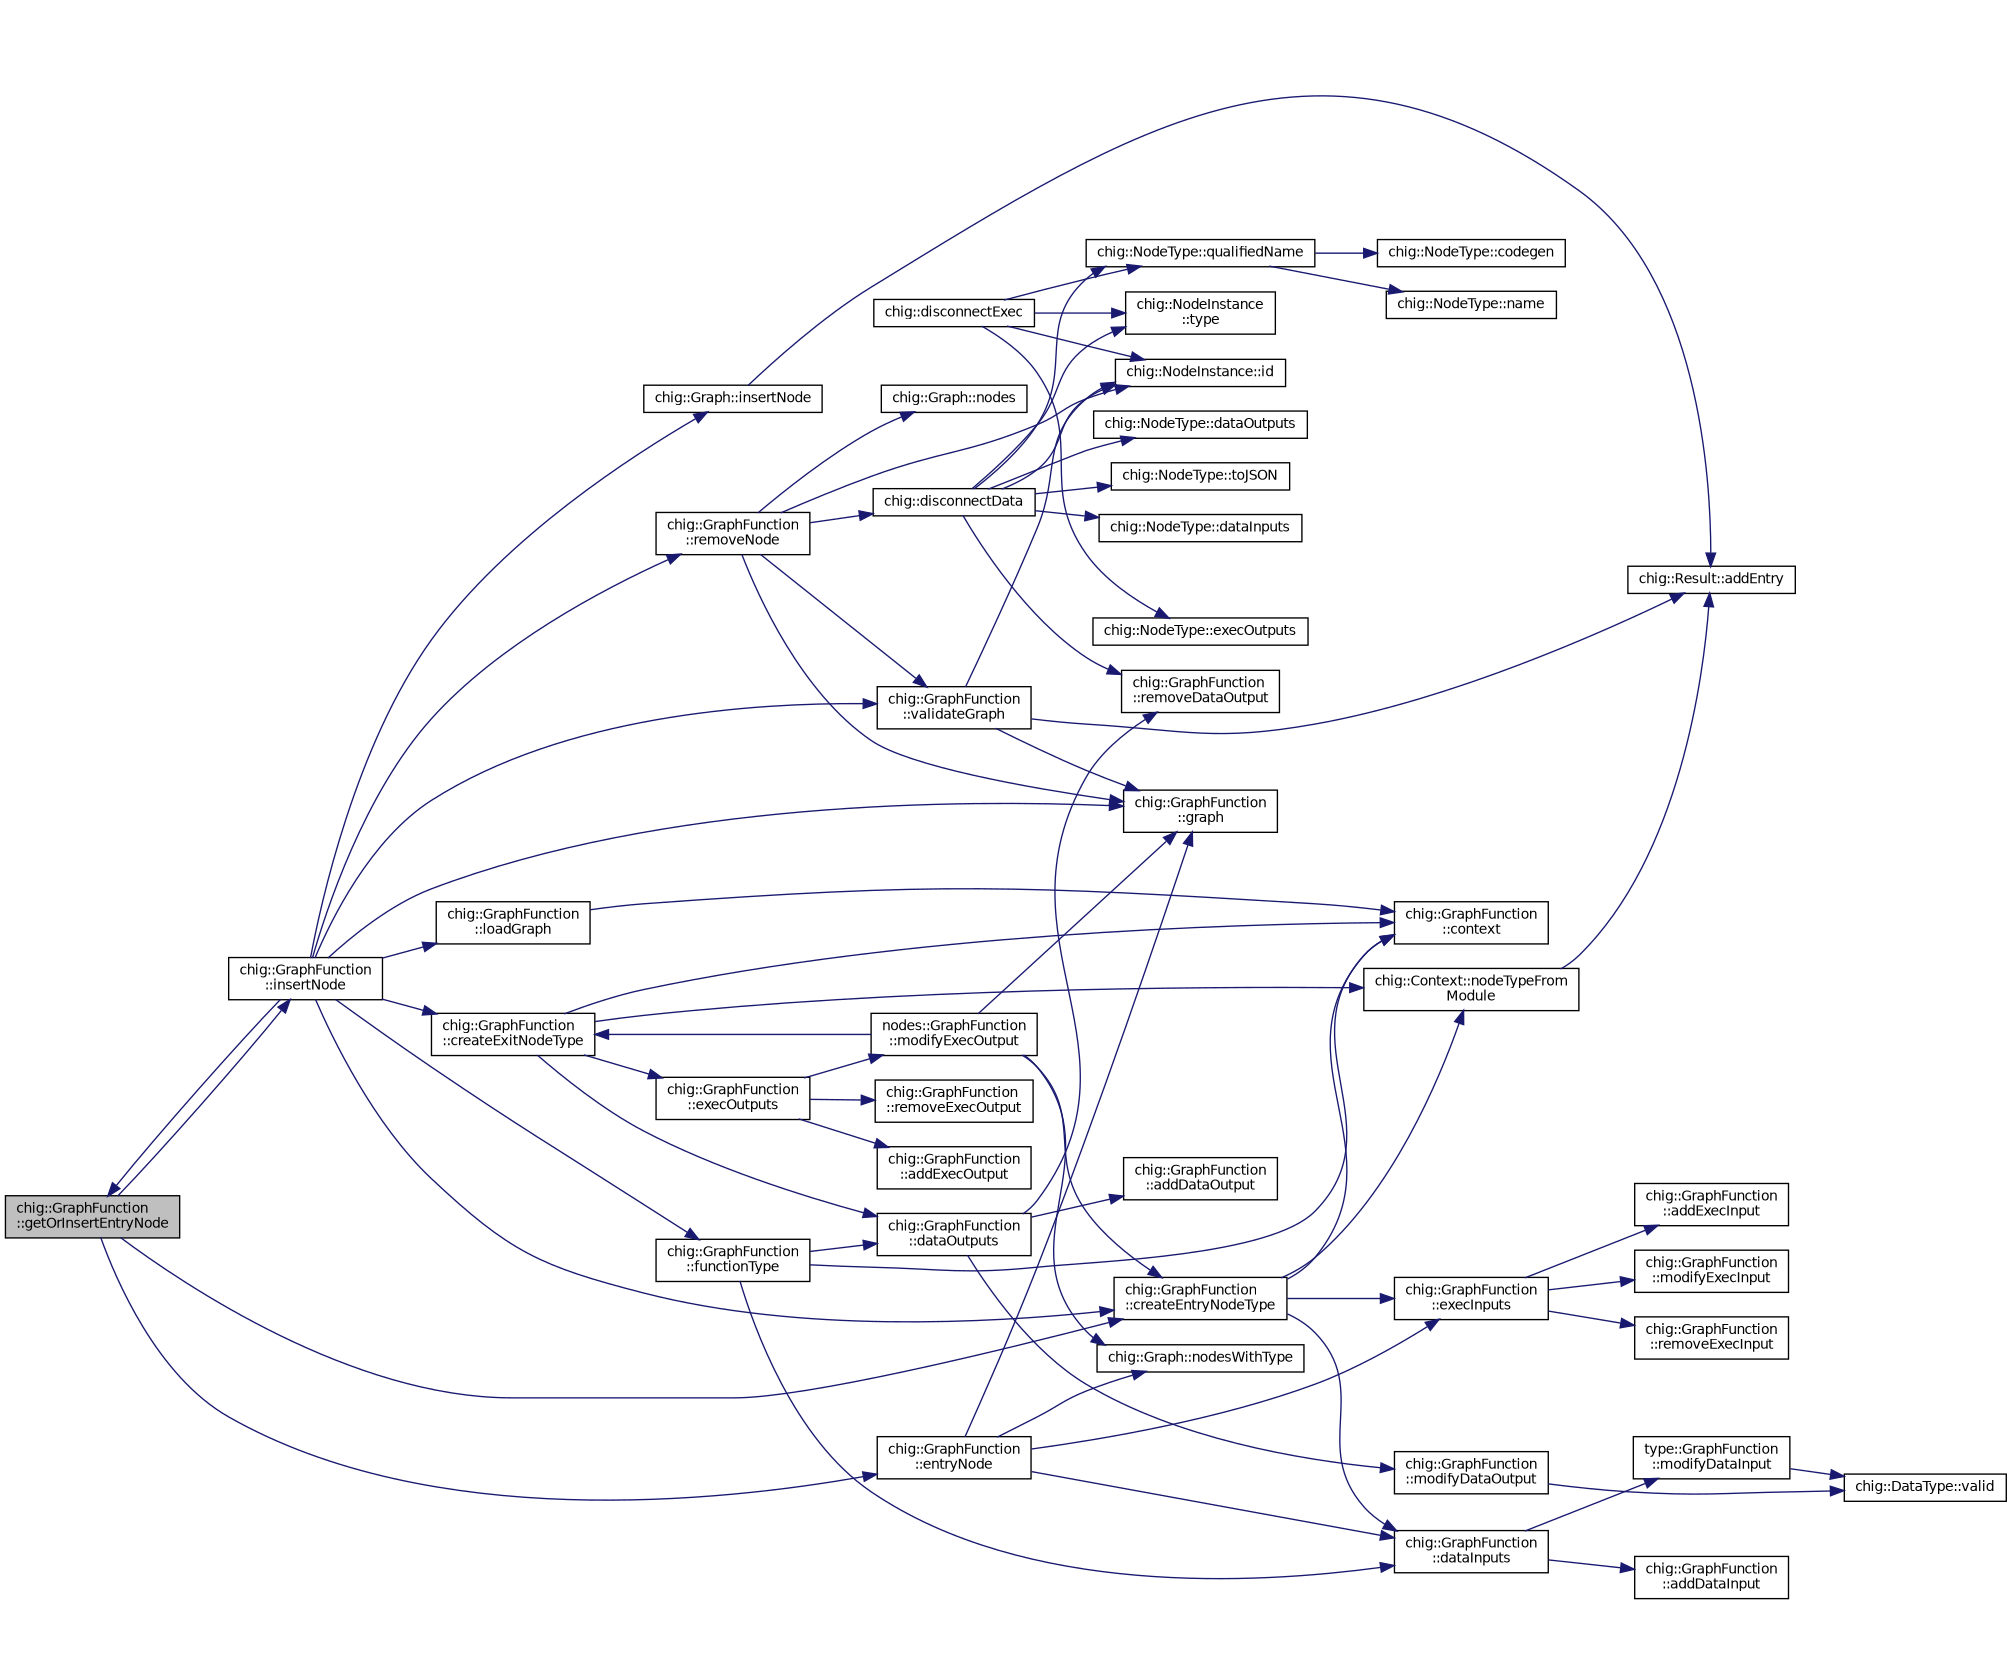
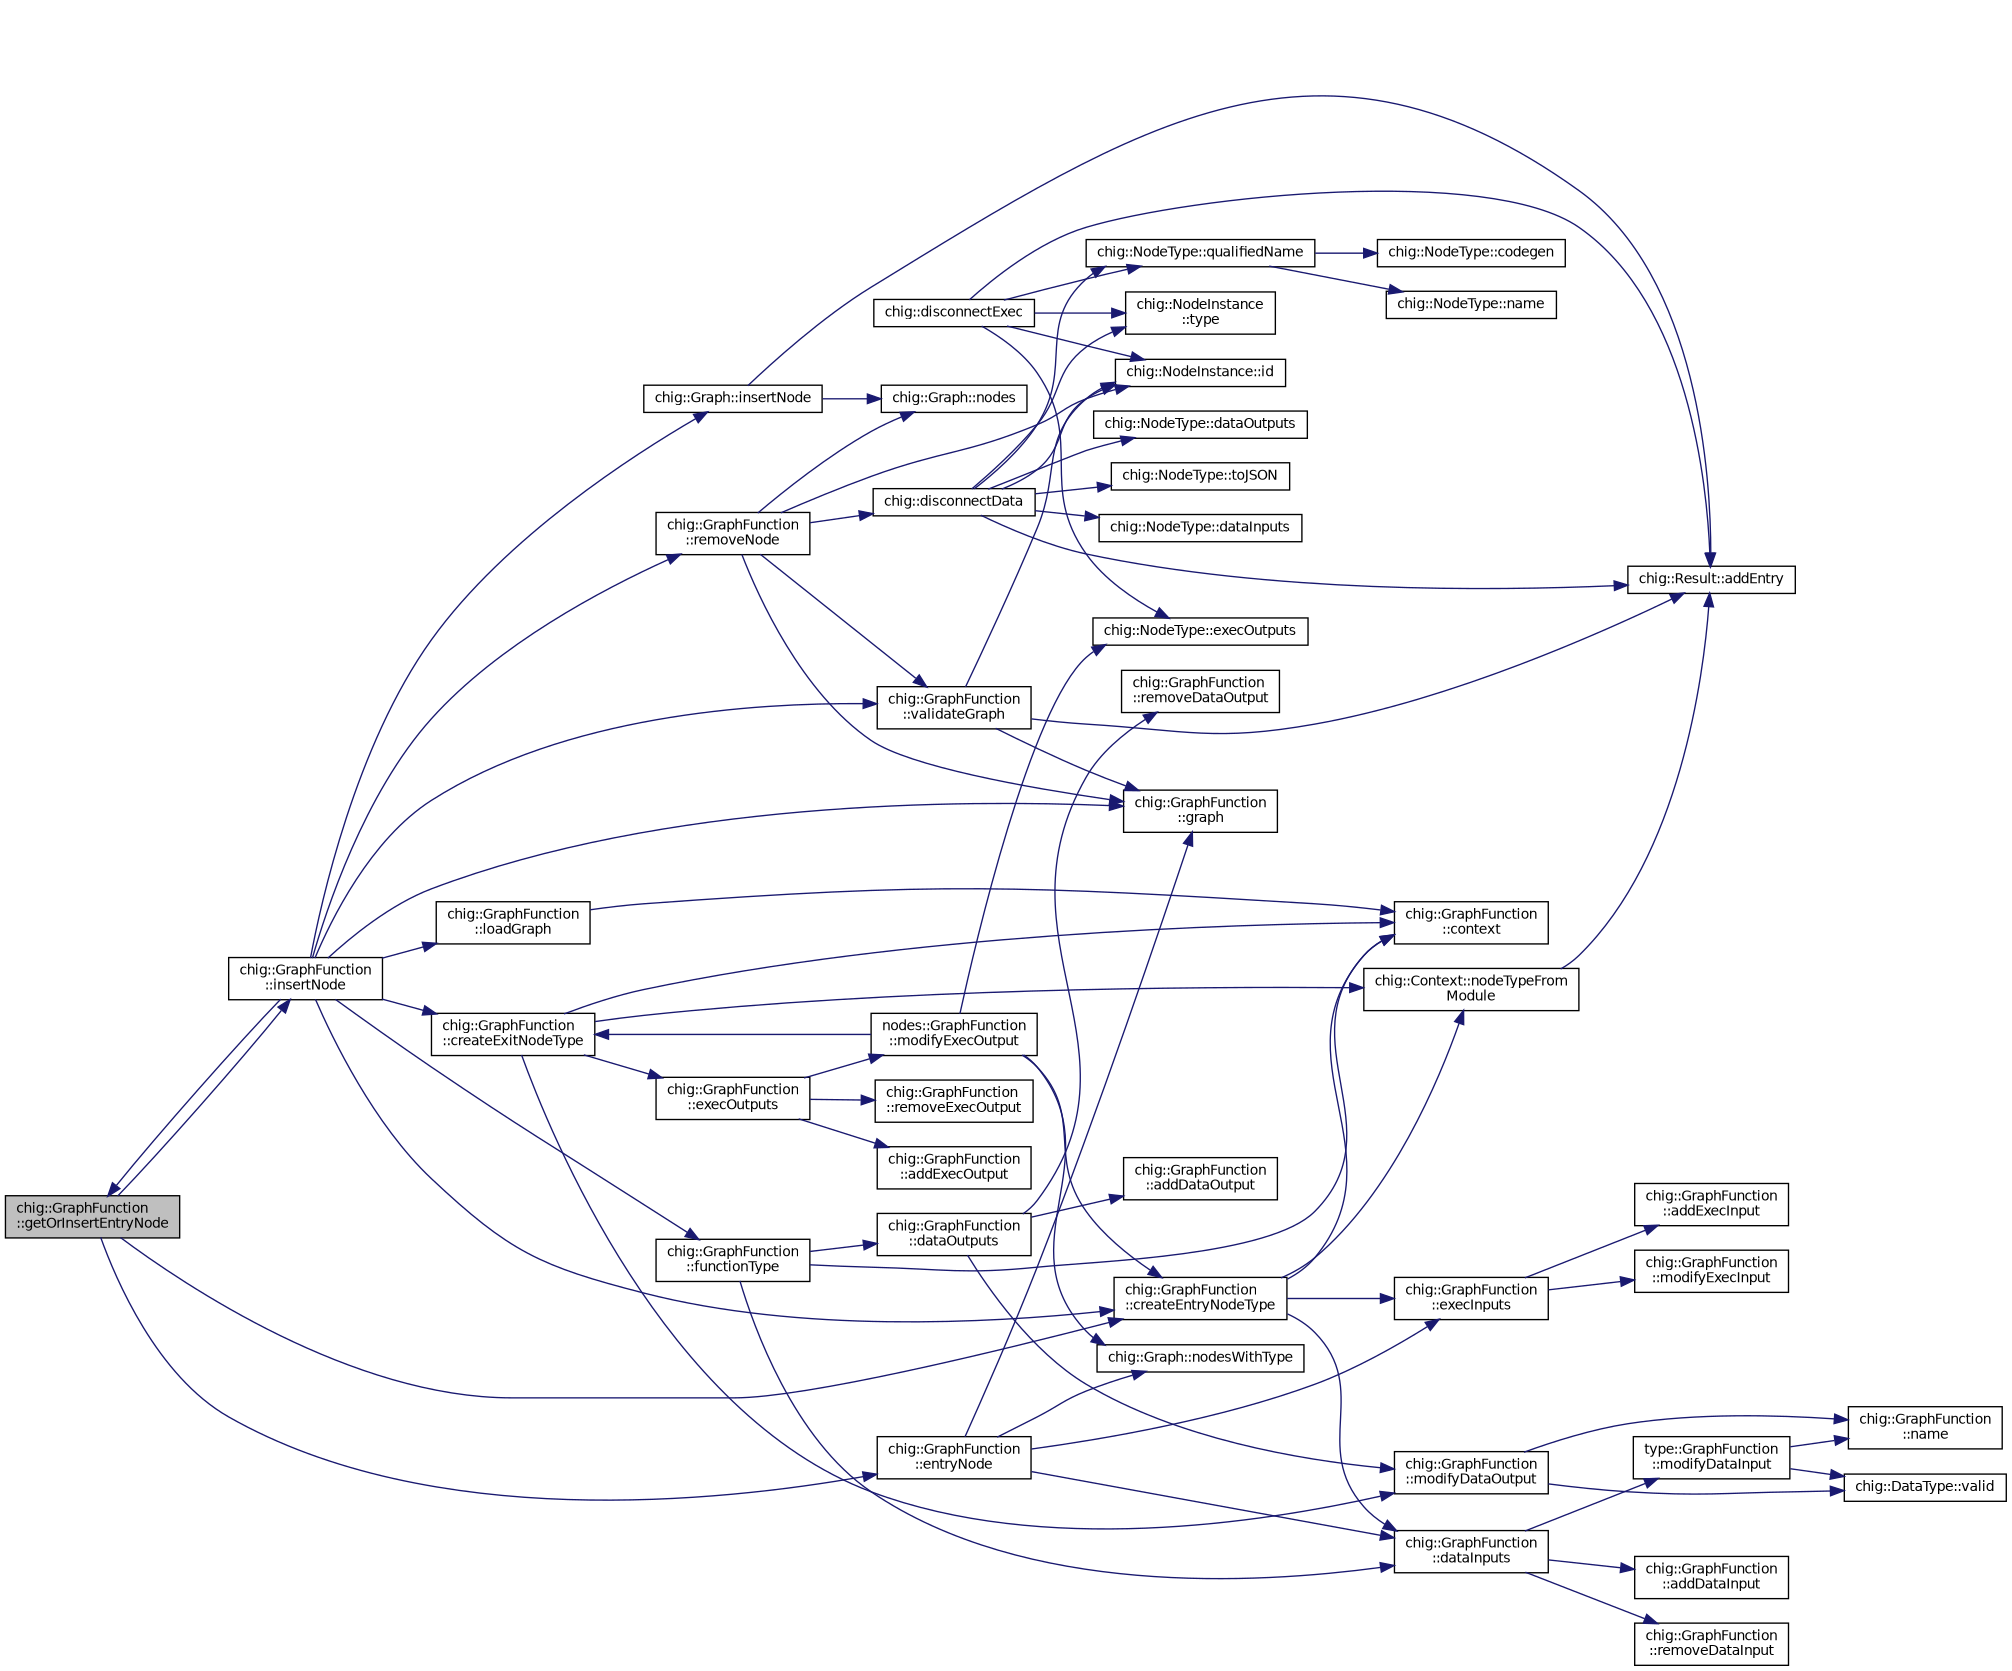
edge "chig::disconnectExec" -> "chig::Result::addEntry": added
edge "chig::Graph::insertNode" -> "chig::Graph::nodes": added
edge "chig::disconnectData" -> "chig::GraphFunction ::removeDataOutput": now "chig::disconnectData" -> "chig::Result::addEntry"
edge "nodes::GraphFunction ::modifyExecOutput" -> "chig::GraphFunction ::graph": now "nodes::GraphFunction ::modifyExecOutput" -> "chig::NodeType::execOutputs"
edge "chig::GraphFunction ::createExitNodeType" -> "chig::GraphFunction ::dataOutputs": now "chig::GraphFunction ::createExitNodeType" -> "chig::GraphFunction ::modifyDataOutput"
node "chig::GraphFunction ::removeExecInput": removed
node "chig::GraphFunction ::name": added
node "chig::GraphFunction ::removeDataInput": added
